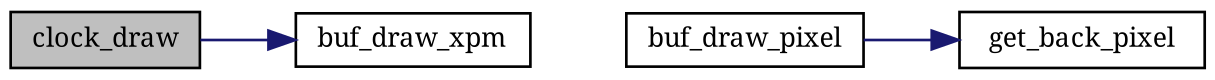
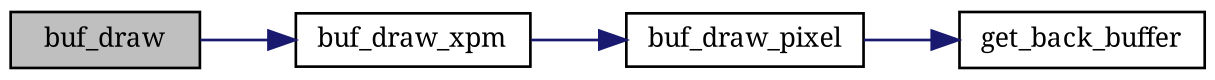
node "clock_draw": label "clock_draw" -> "buf_draw"
edge "buf_draw_xpm" -> "buf_draw_pixel": added
node "get_back_pixel": label "get_back_pixel" -> "get_back_buffer"
